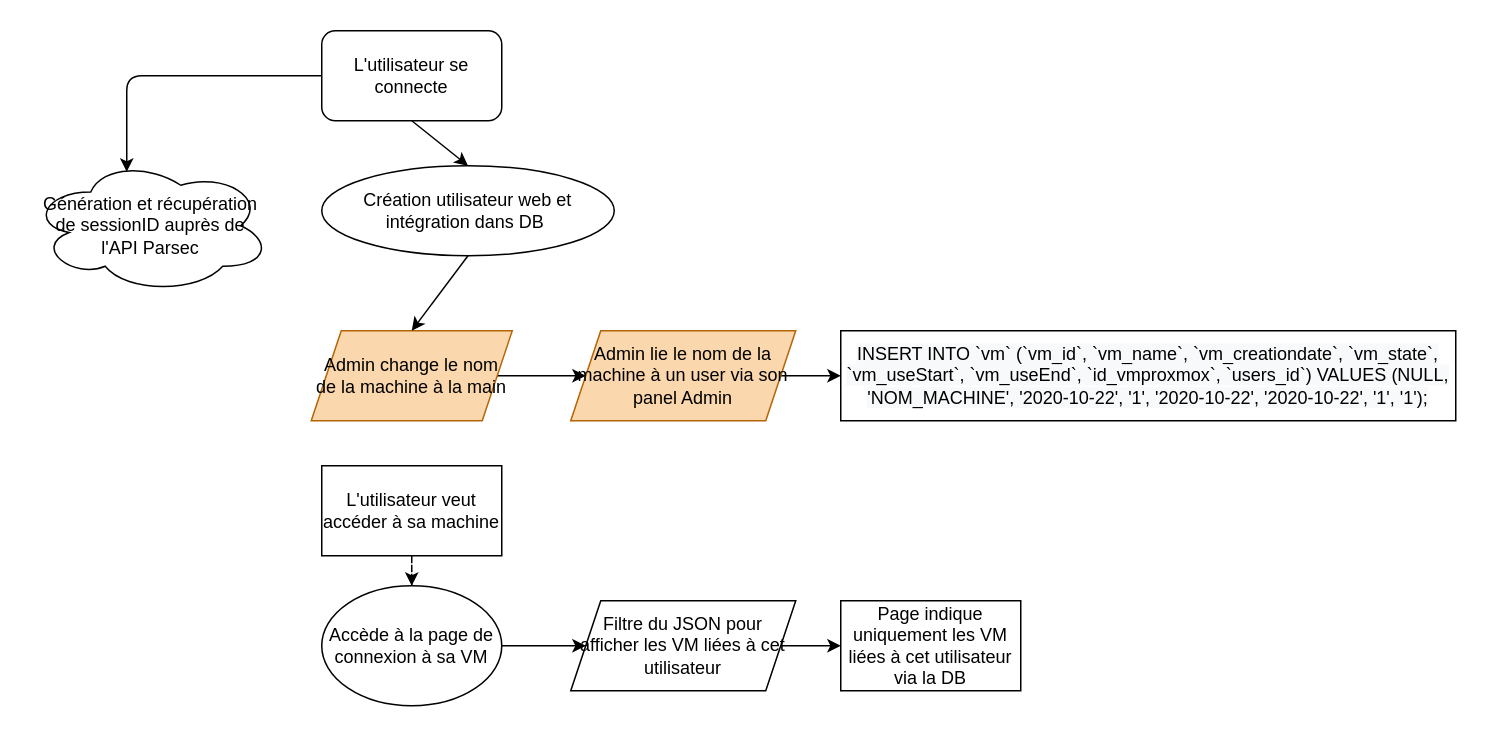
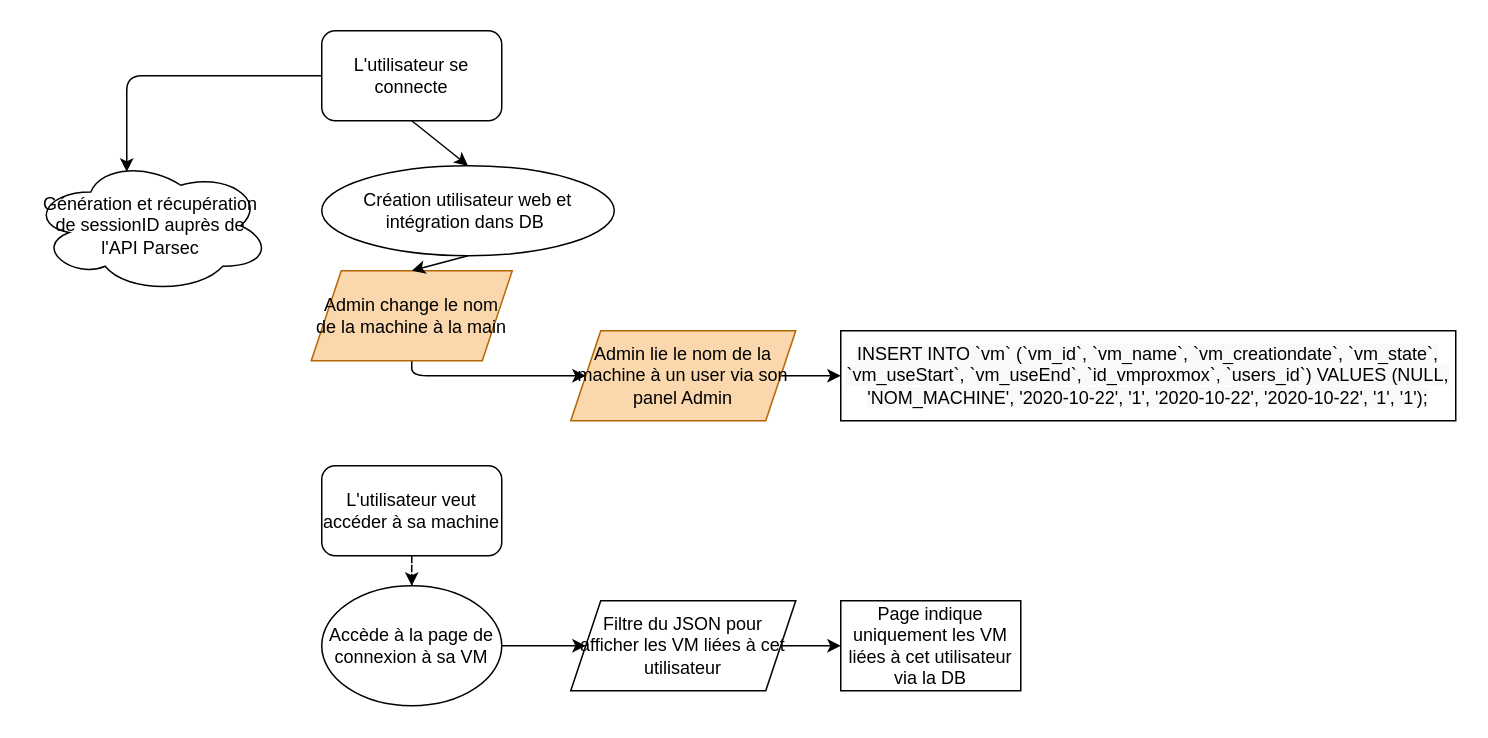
node "Admin change le nom de la machine à la main": moved (412, 376) -> (412, 316)
node "L'utilisateur veut accéder à sa machine": shape rectangle -> rounded rectangle
